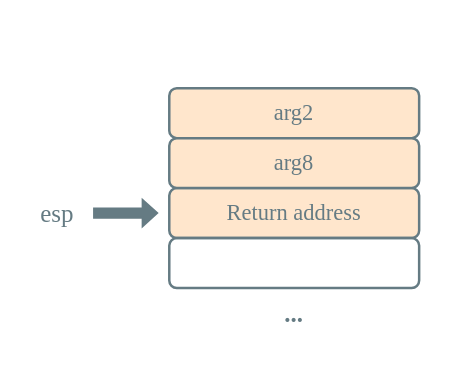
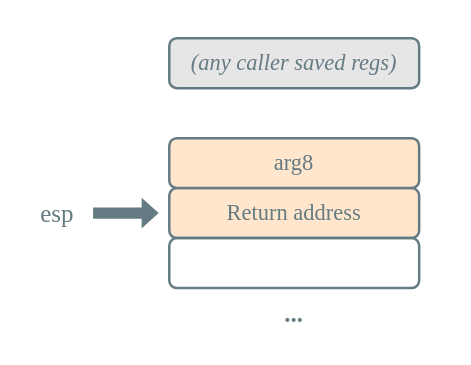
node "(any caller saved regs)": added
node "arg2": removed
